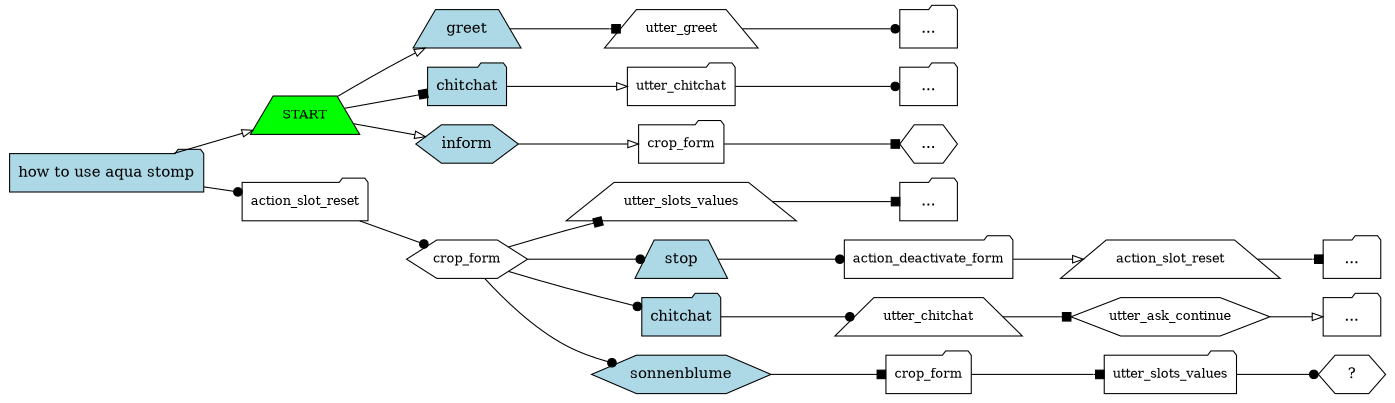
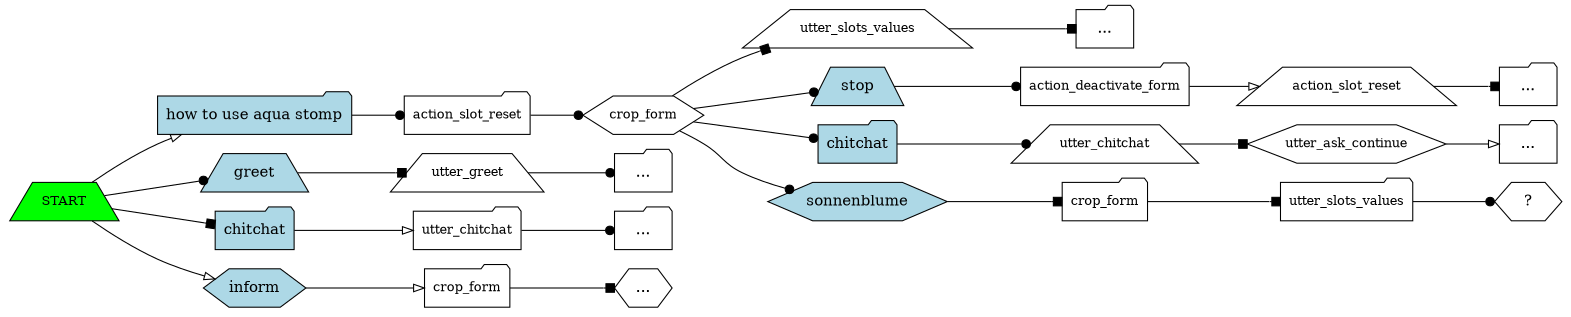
edge "START" -> "greet": arrowhead onormal -> dot
edge "how to use aqua stomp" -> "START": reversed
